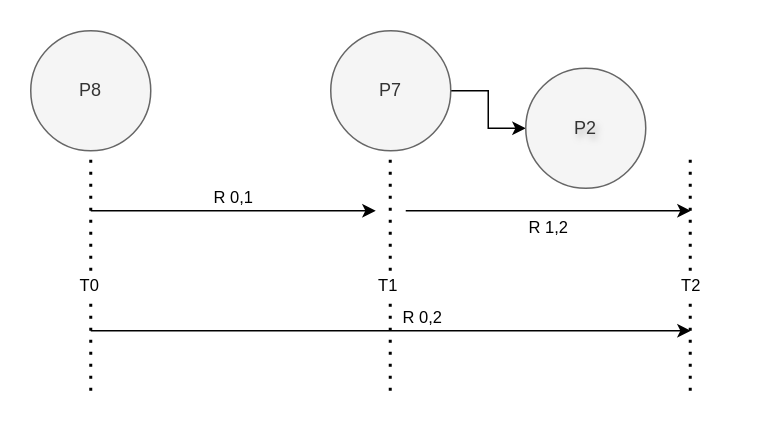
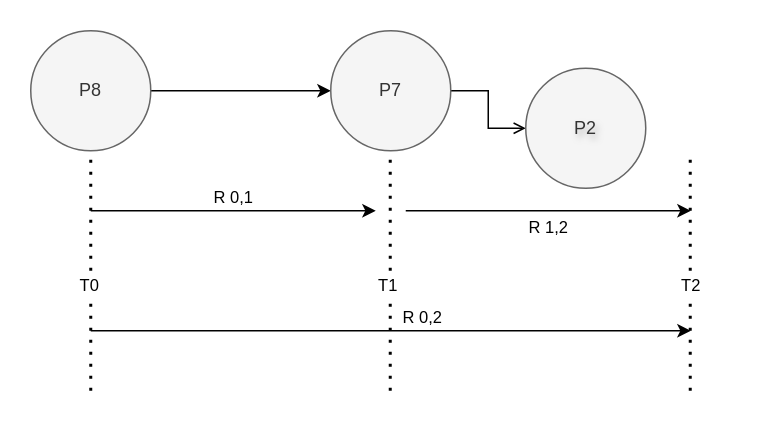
edge "P8" -> "P7": added
edge "P7" -> "P2": arrowhead classic -> open
